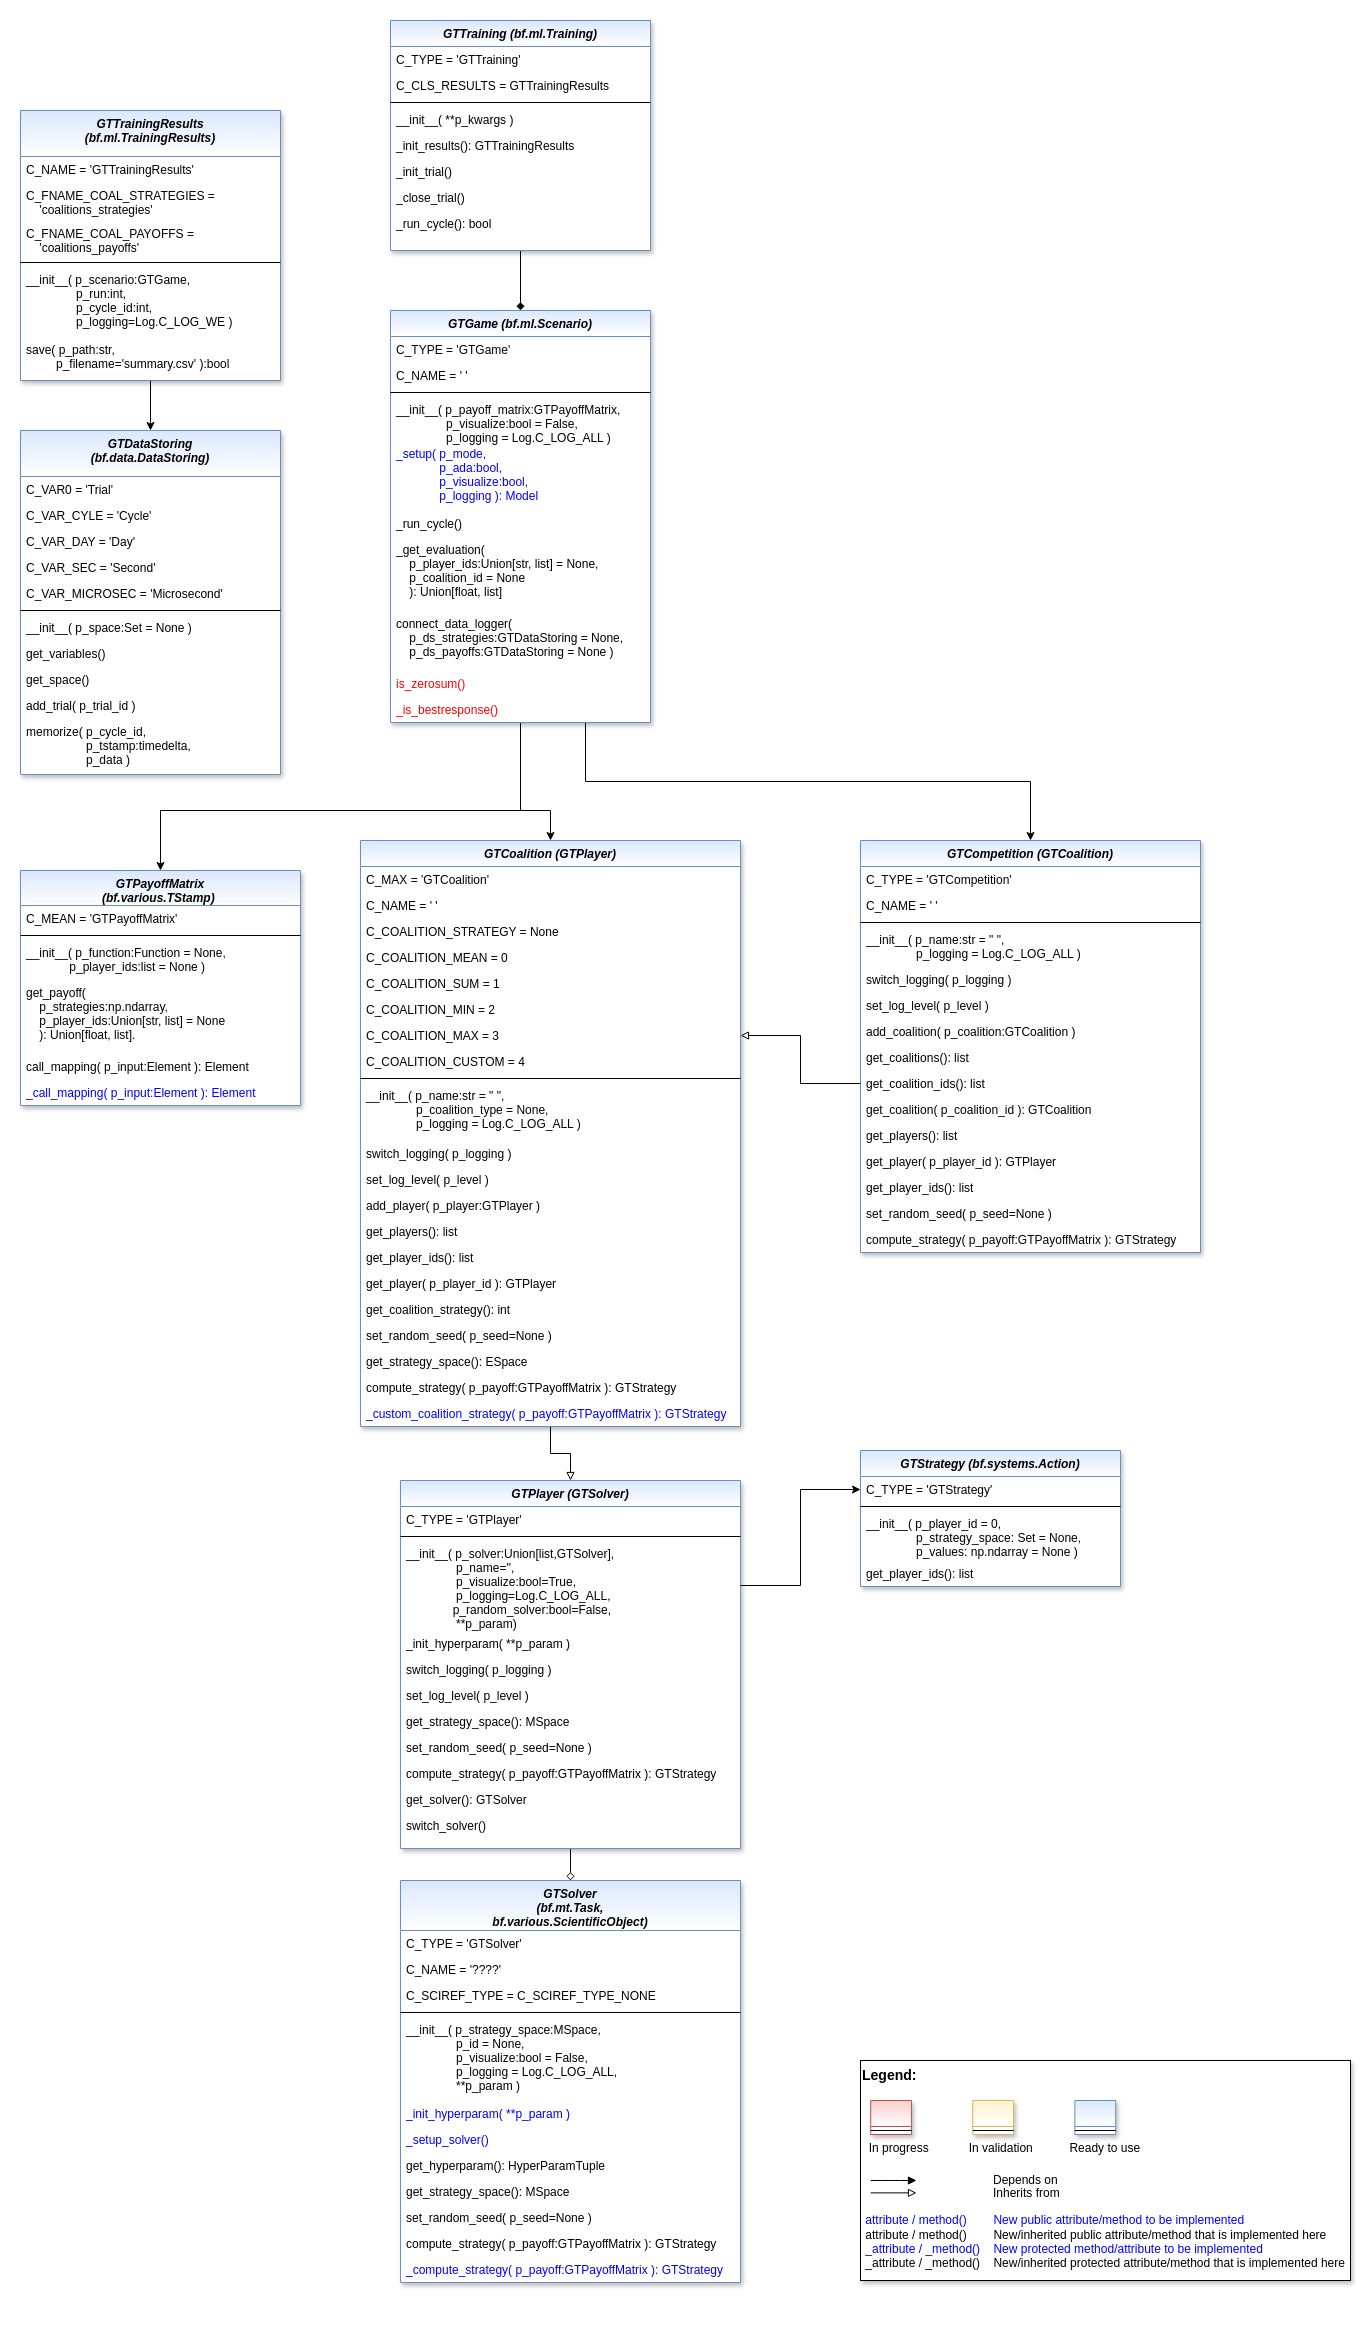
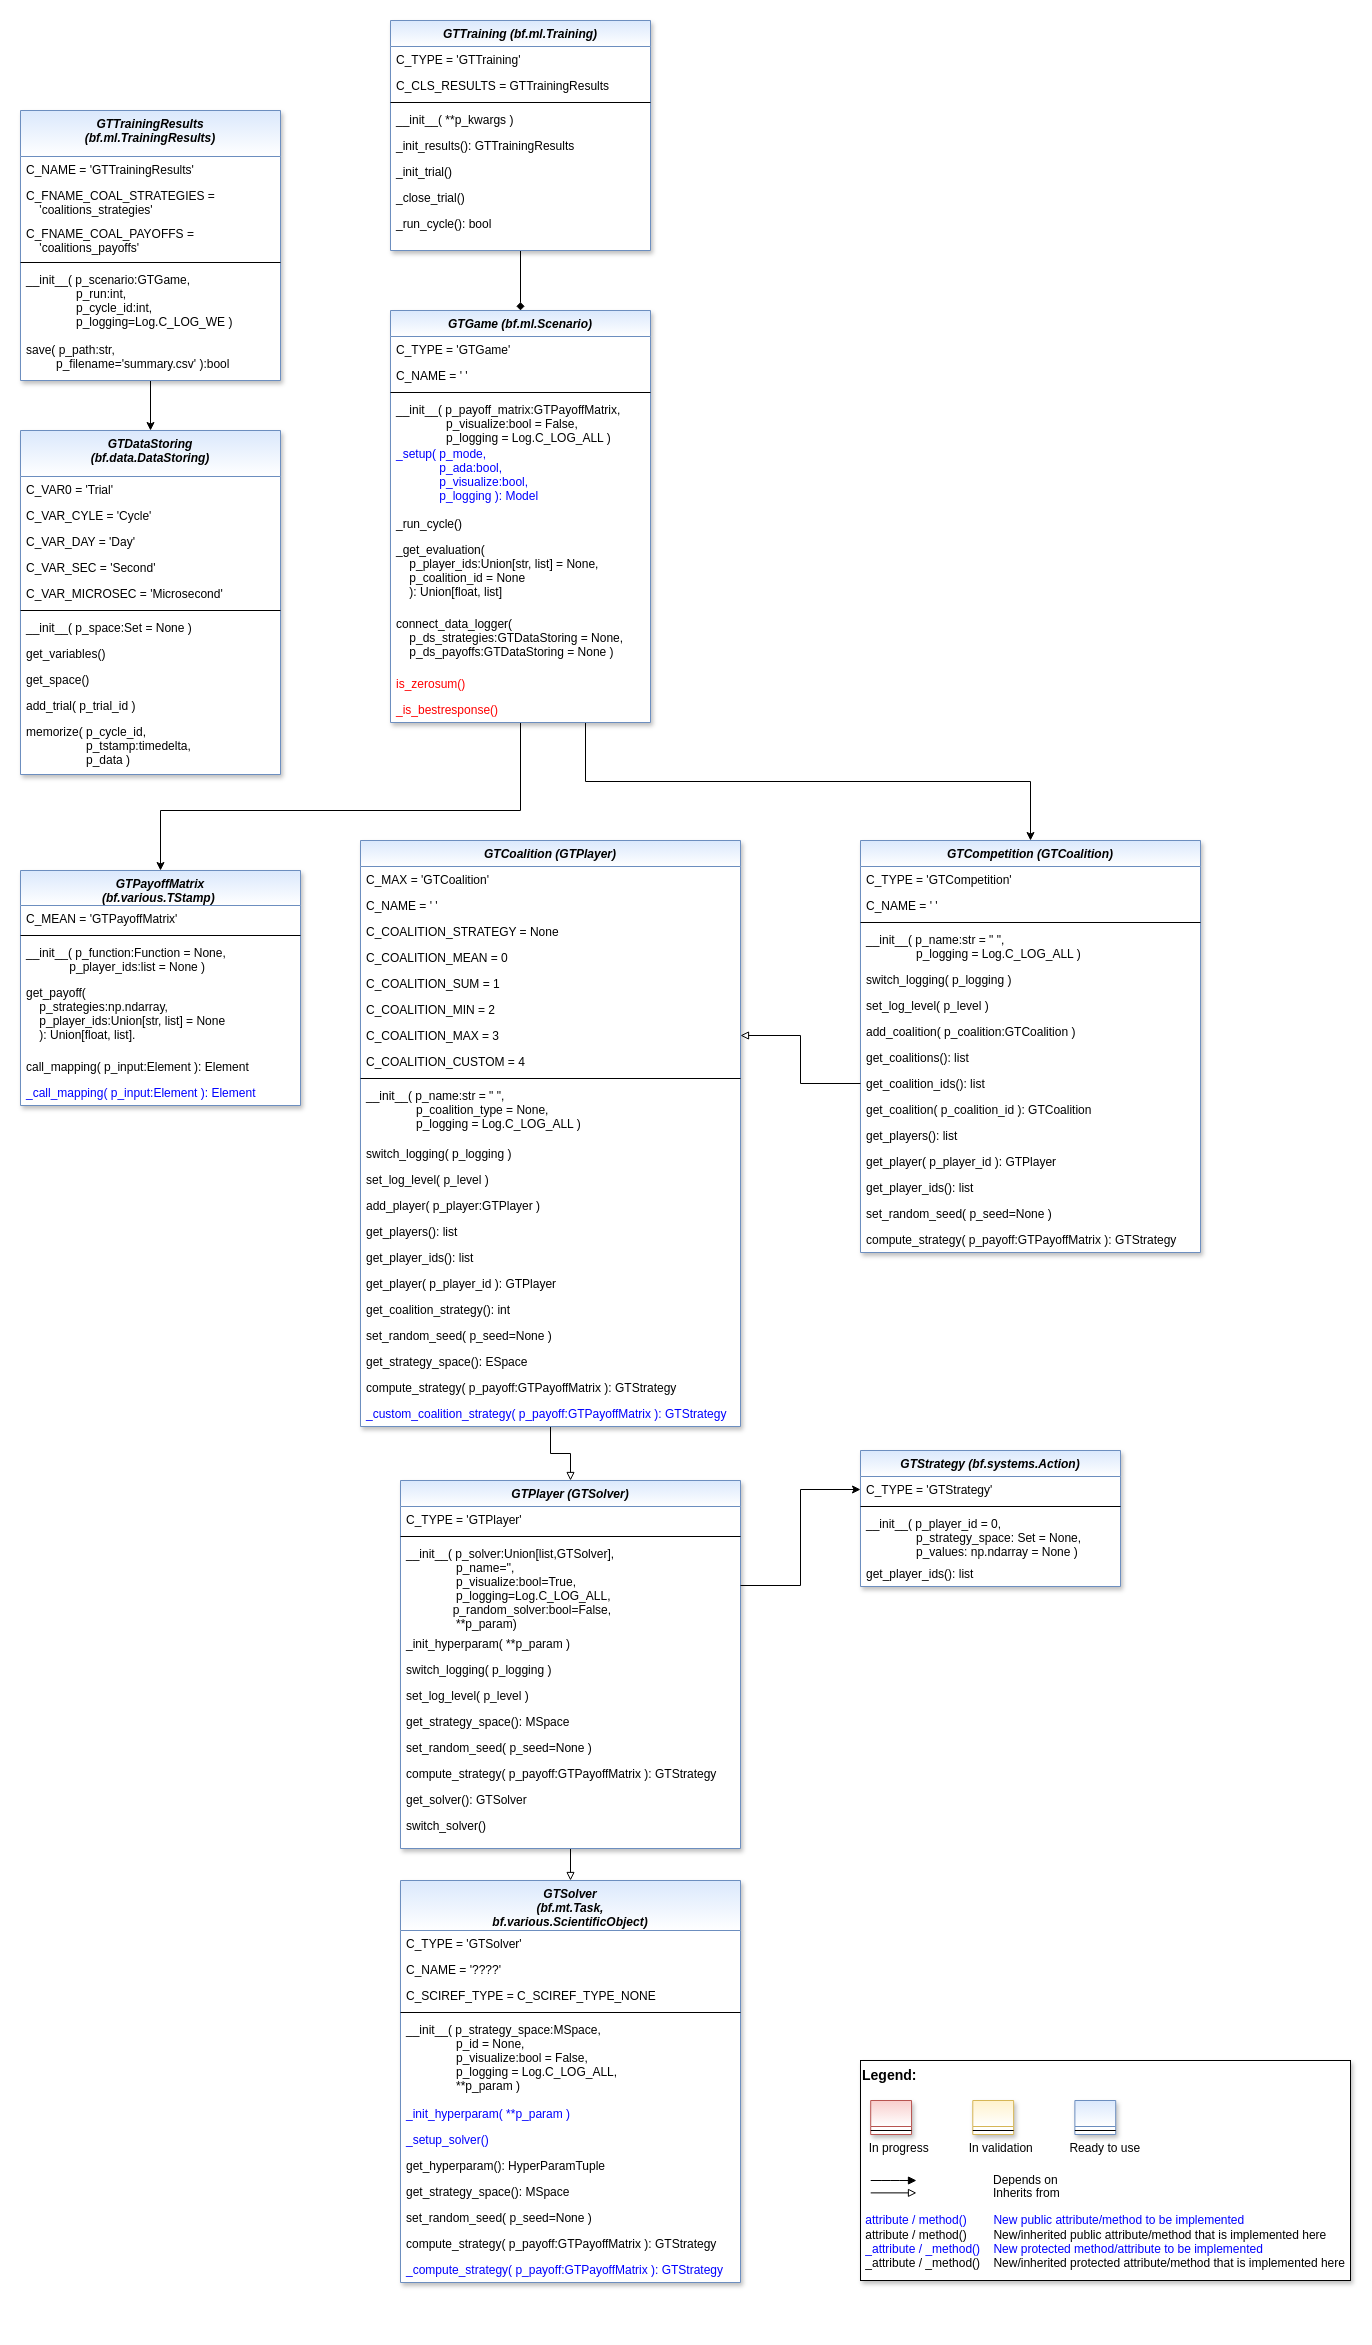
edge "GTGame (bf.ml.Scenario)" -> "GTCoalition (GTPlayer)": removed
edge "GTPlayer (GTSolver)" -> "GTSolver (bf.mt.Task, bf.various.ScientificObject)": arrowhead diamond -> block
